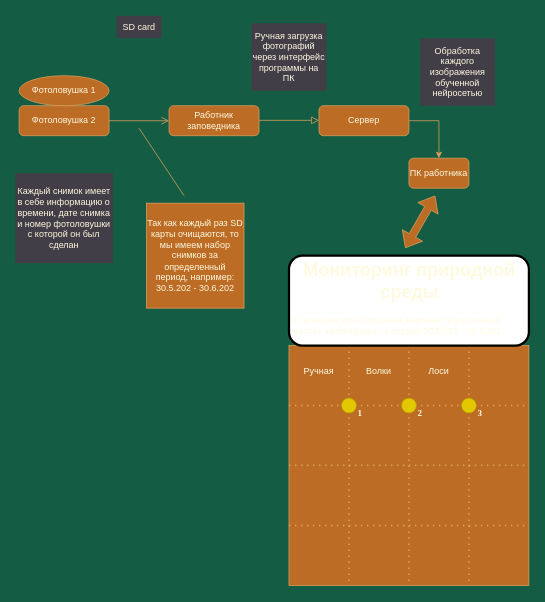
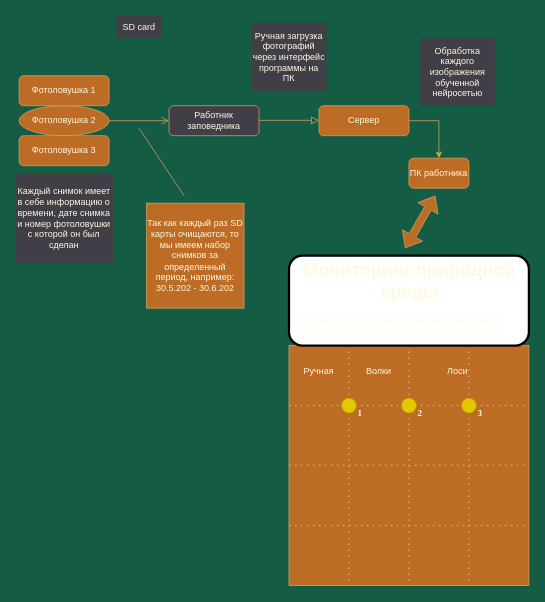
node "Фотоловушка 1": shape ellipse -> rounded rectangle
node "Фотоловушка 2": shape rounded rectangle -> ellipse
node "Работник заповедника": fillcolor #bc6c25 -> #423e47
node "Фотоловушка 3": added
node "Лоси": moved (439, 372) -> (458, 372)
